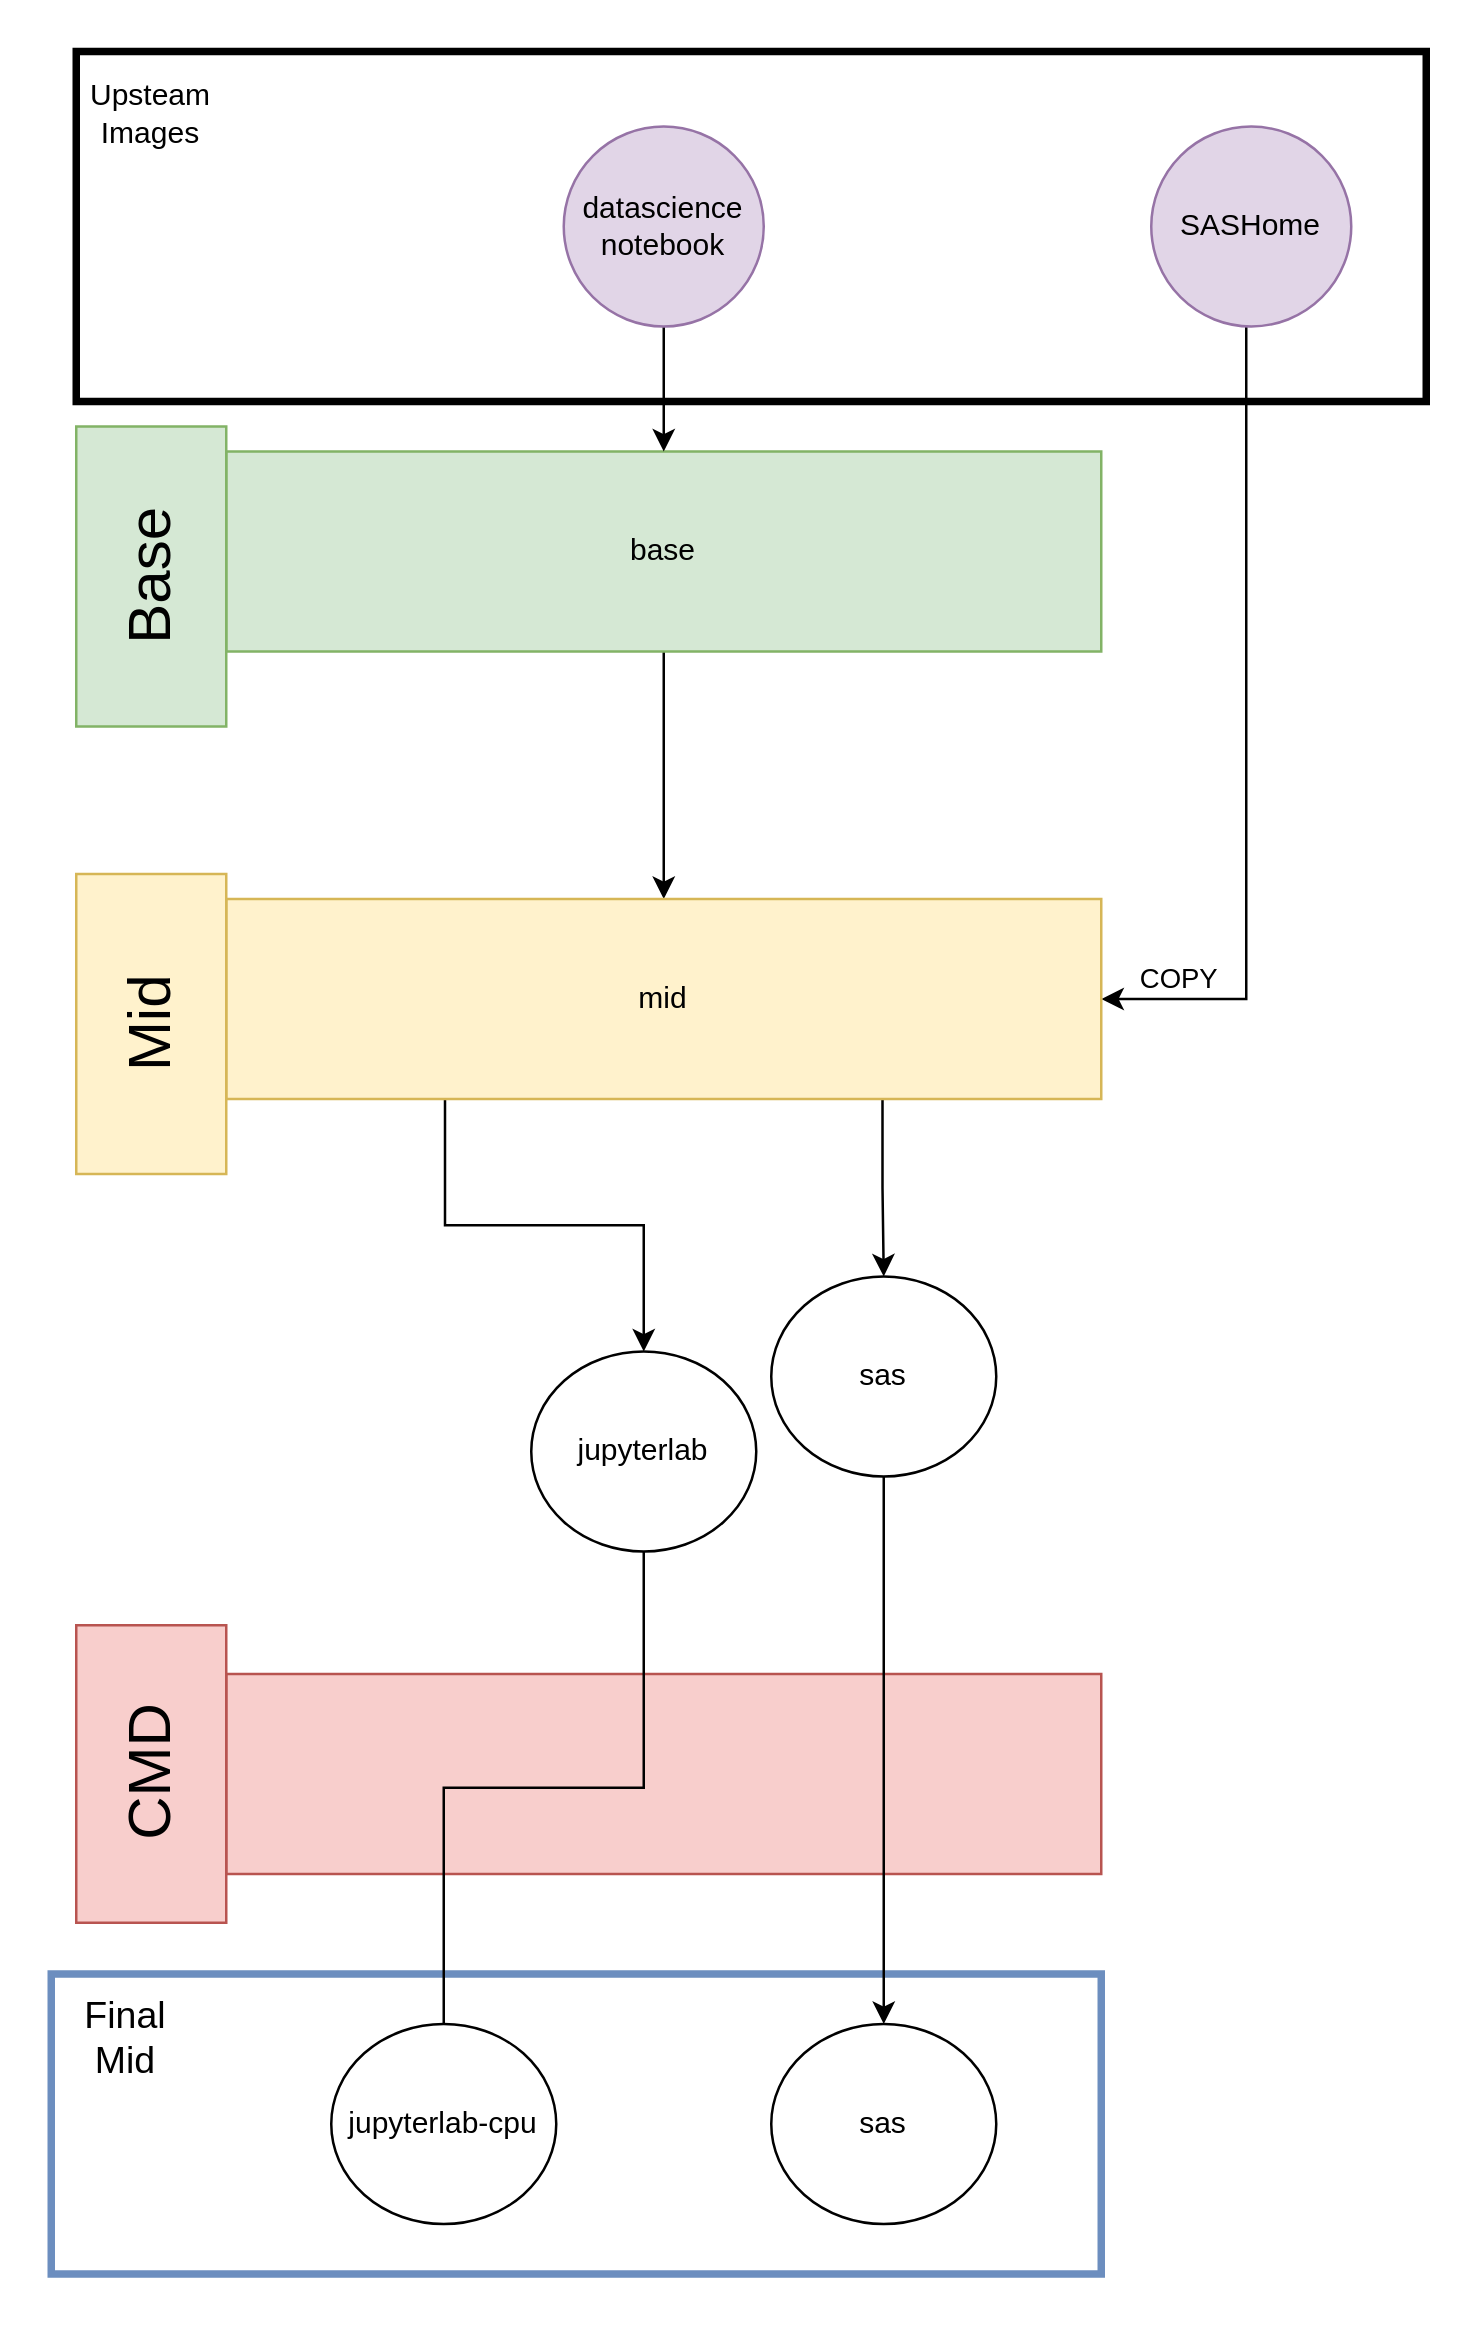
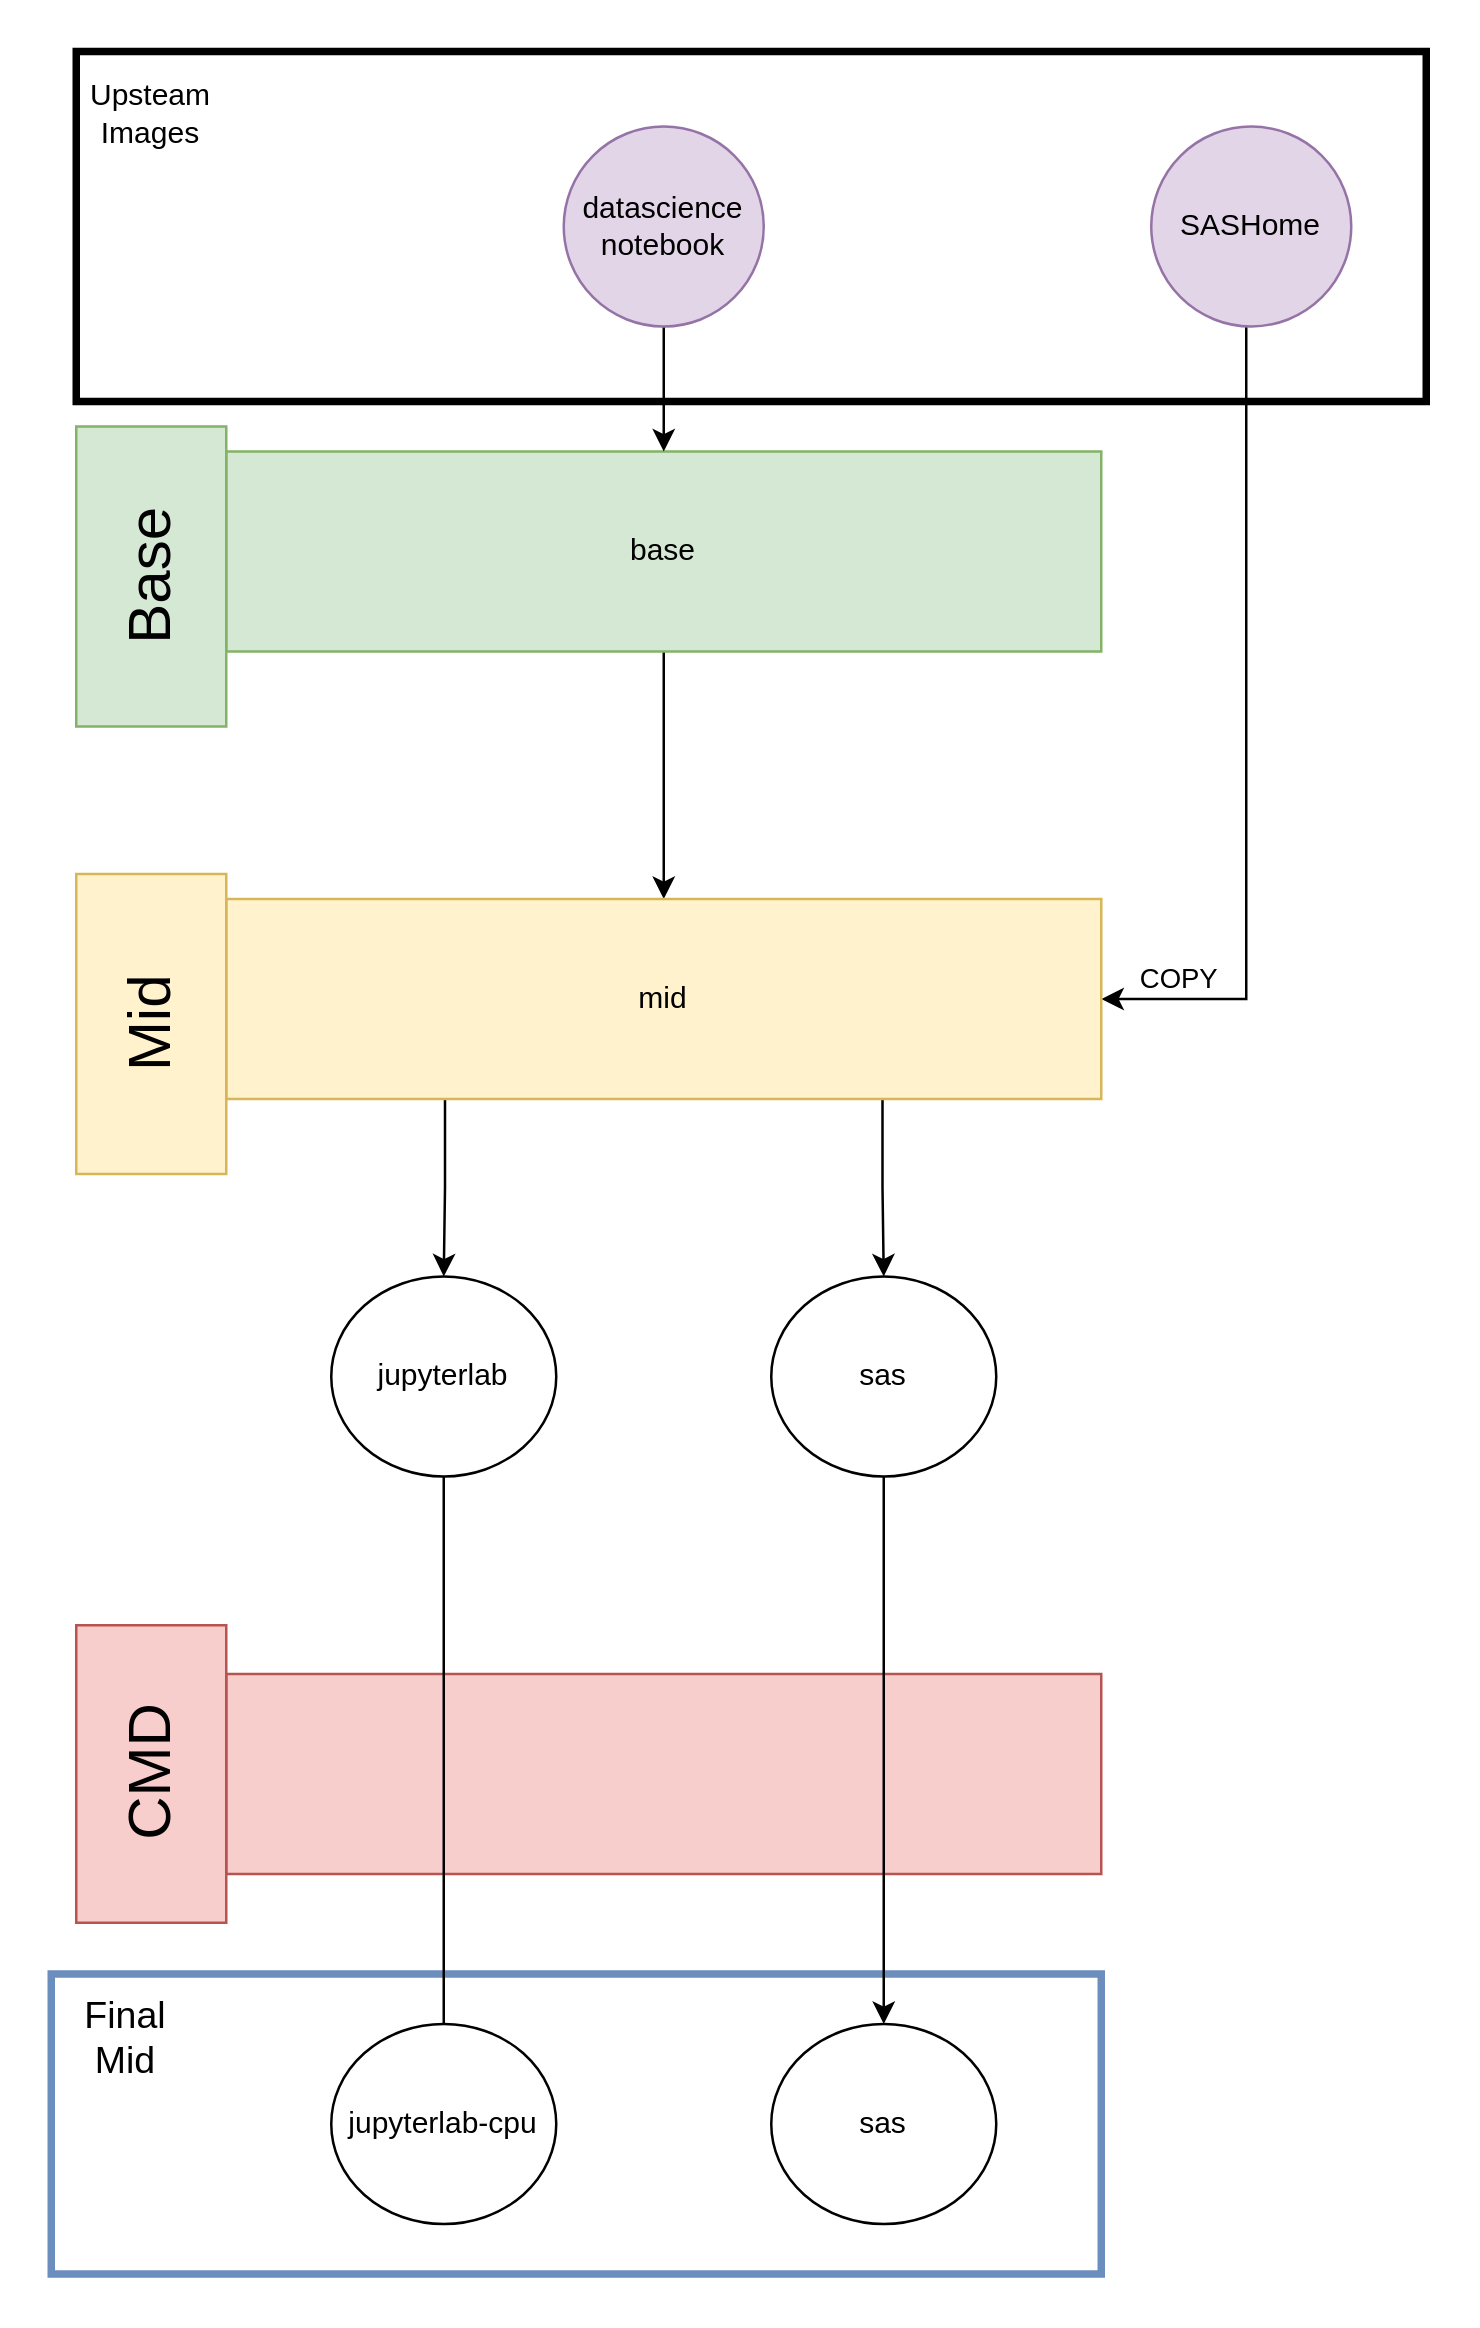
node "jupyterlab": moved (644, 1451) -> (444, 1376)
